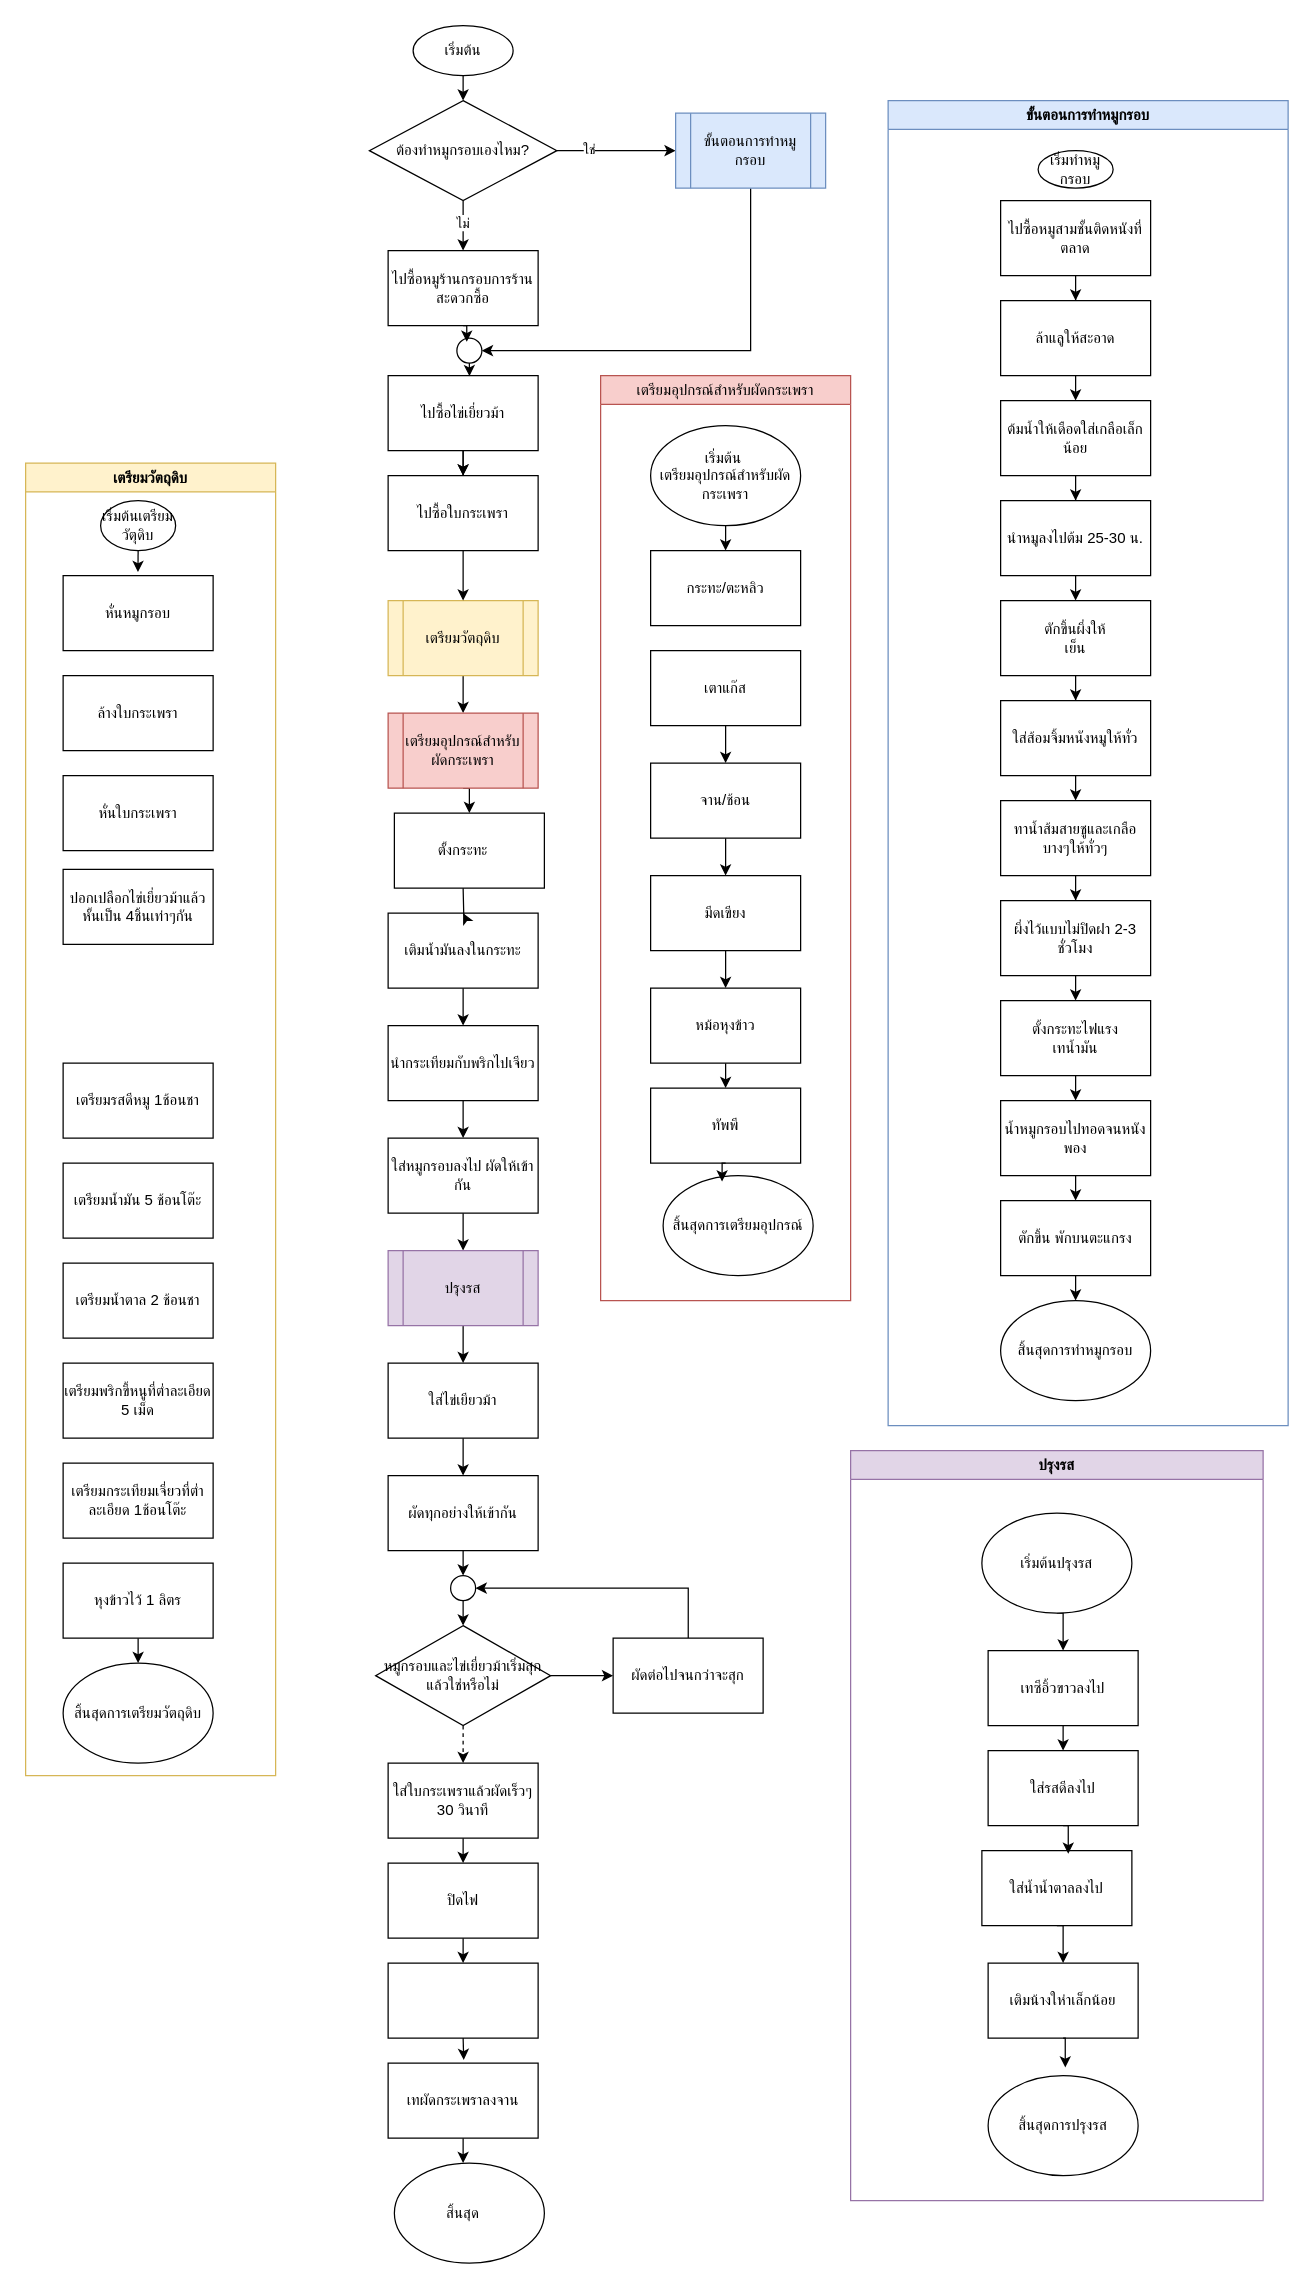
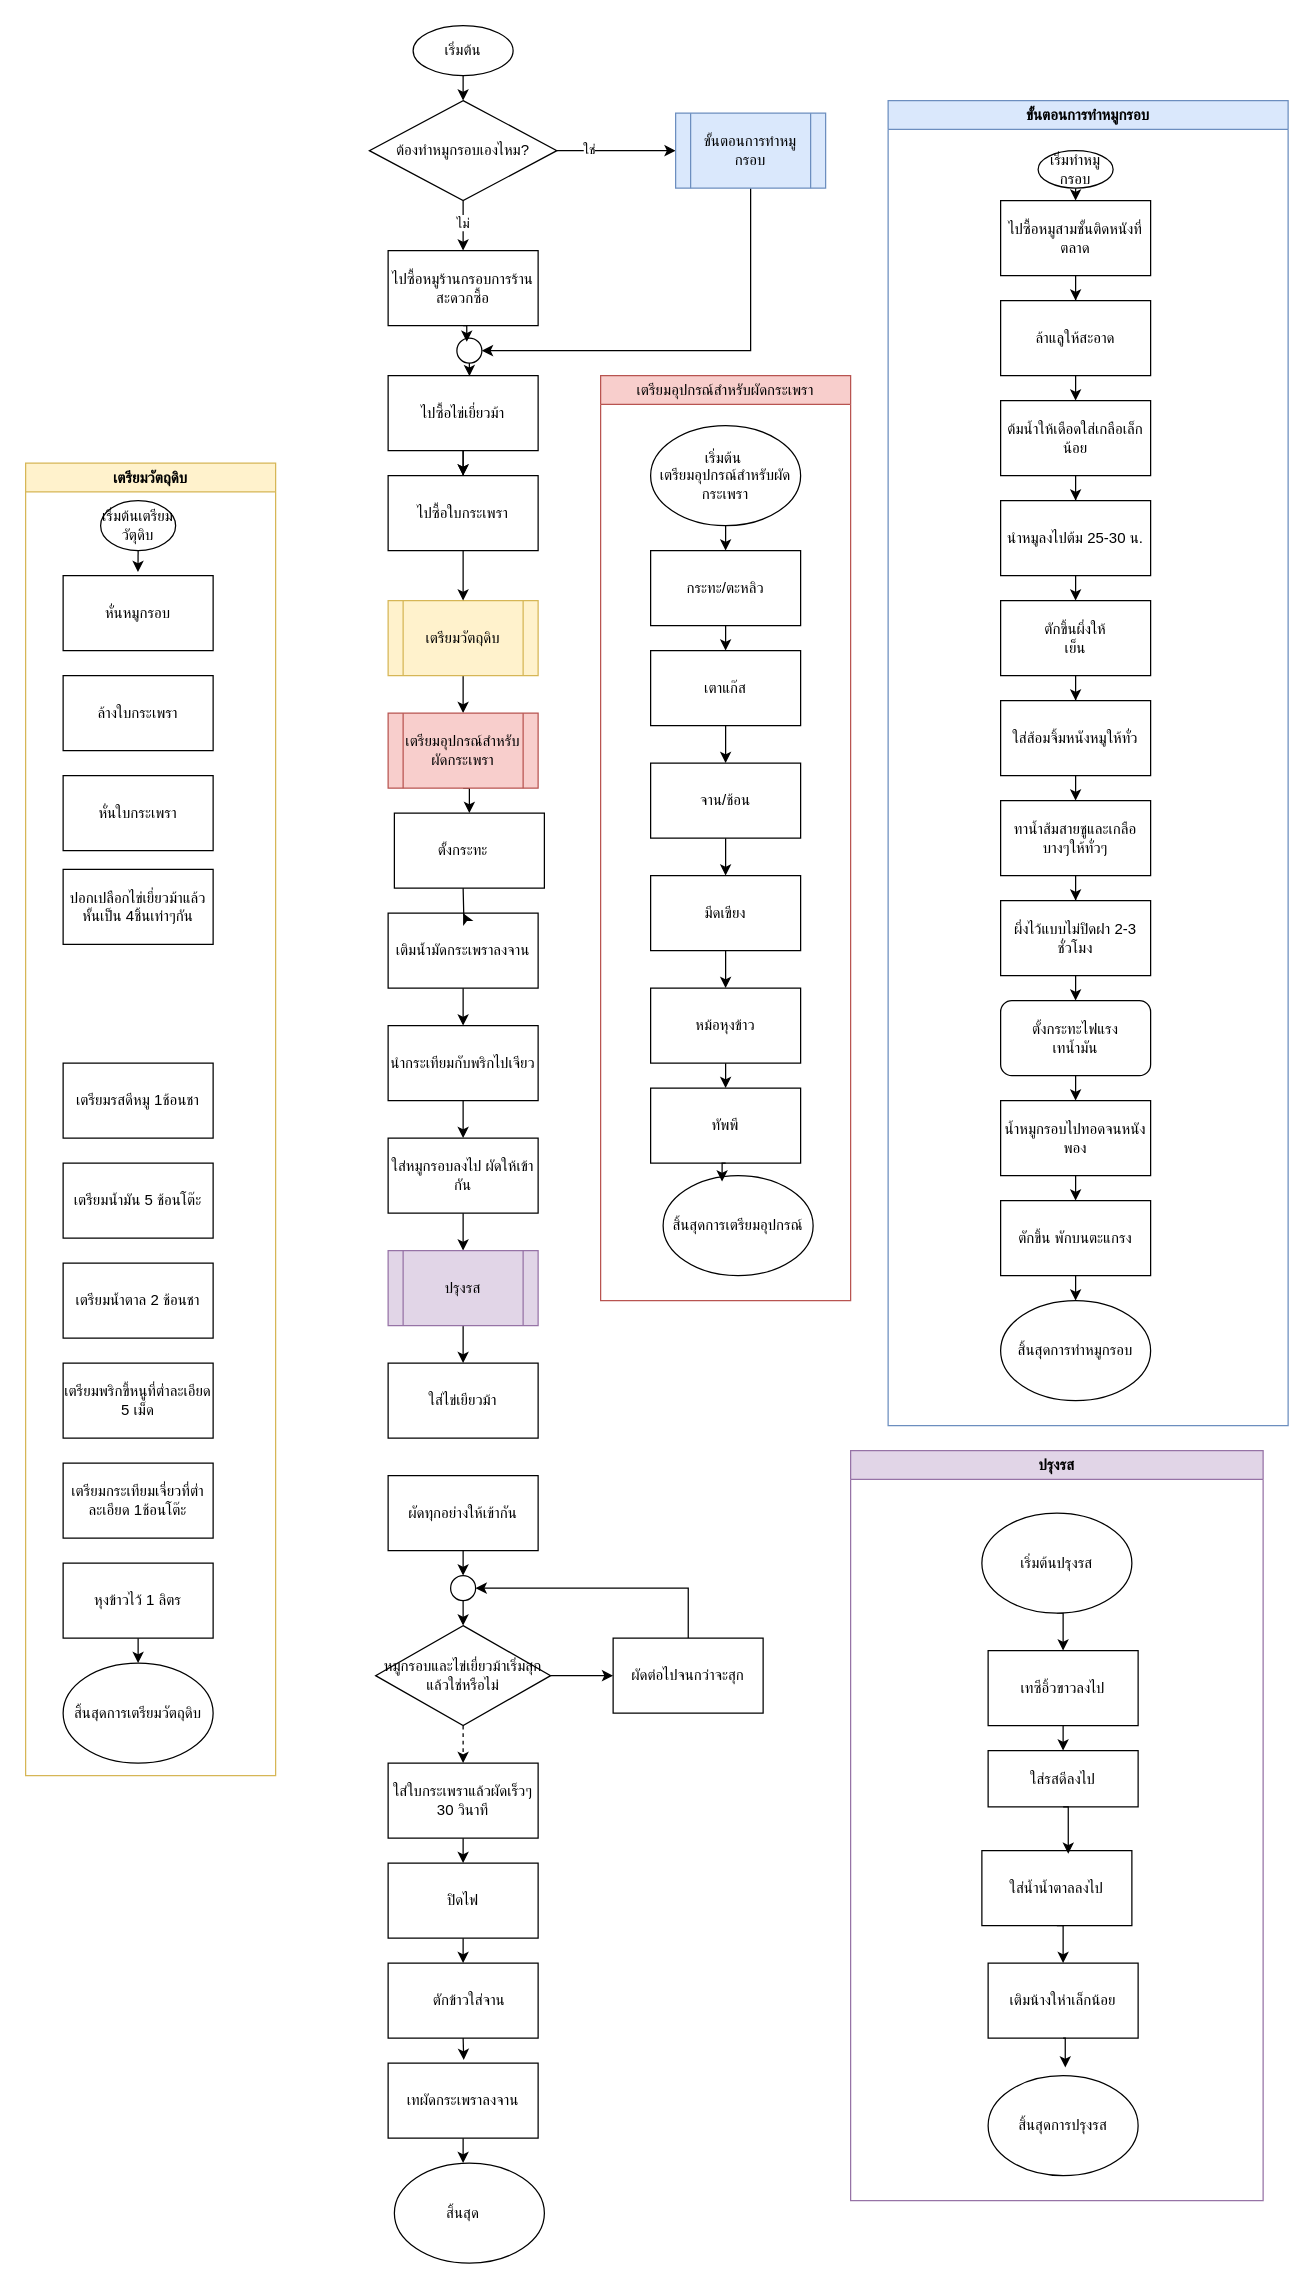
edge "เริ่มทำหมูกรอบ" -> "ไปซื้อหมูสามชั้นติดหนังที่ตลาด": added
edge "กระทะ/ตะหลิว" -> "เตาแก๊ส": added
node "เติมน้ำมันลงในกระทะ": label "เติมน้ำมันลงในกระทะ" -> "เติมน้ำมัดกระเพราลงจาน"
node "ตั้งกระทะไฟแรง เทน้ำมัน": shape rectangle -> rounded rectangle
edge "ใส่ไข่เยียวม้า" -> "ผัดทุกอย่างให้เข้ากัน": removed
node "ใส่รสดีลงไป": size 150x75 -> 150x56
node "ตักข้าวใส่จาน": added
